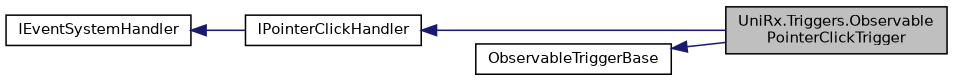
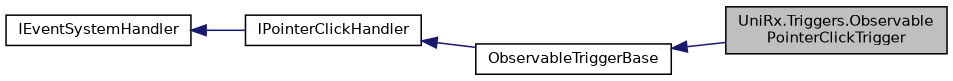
edge "UniRx.Triggers.Observable PointerClickTrigger" -> "IPointerClickHandler": now "ObservableTriggerBase" -> "IPointerClickHandler"
